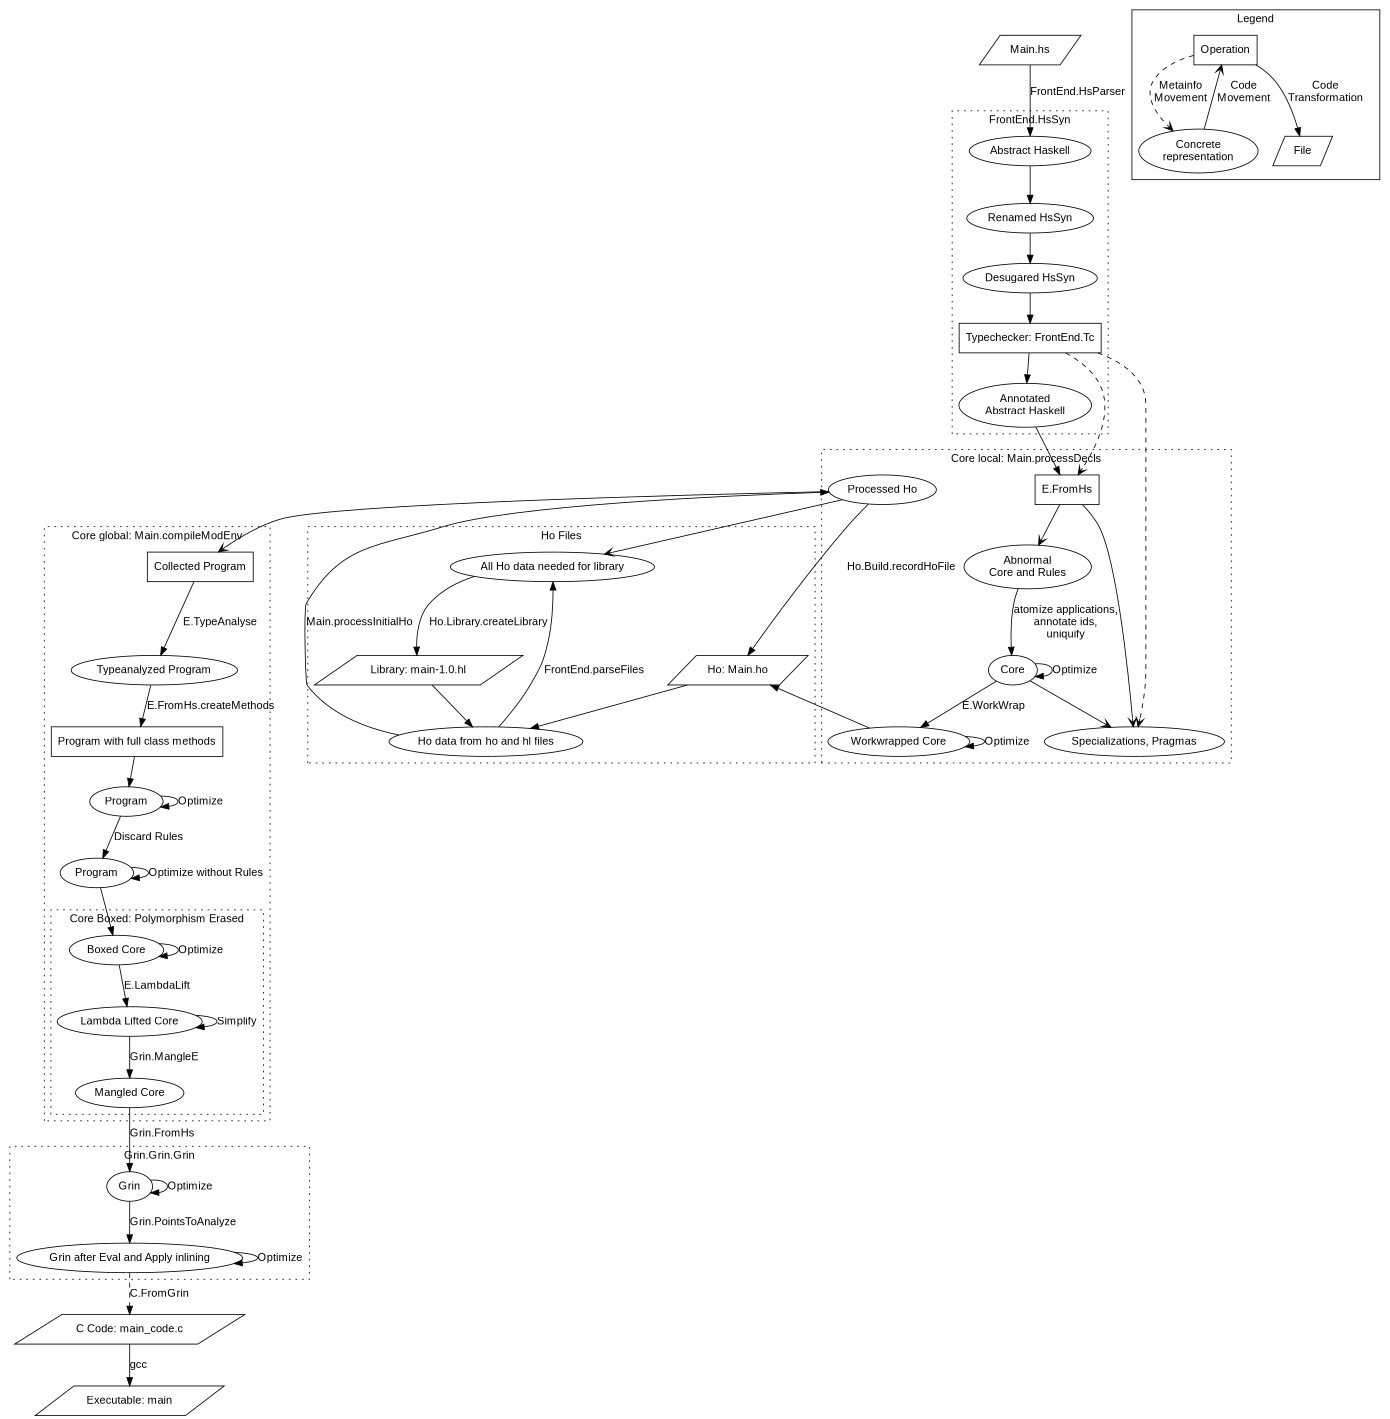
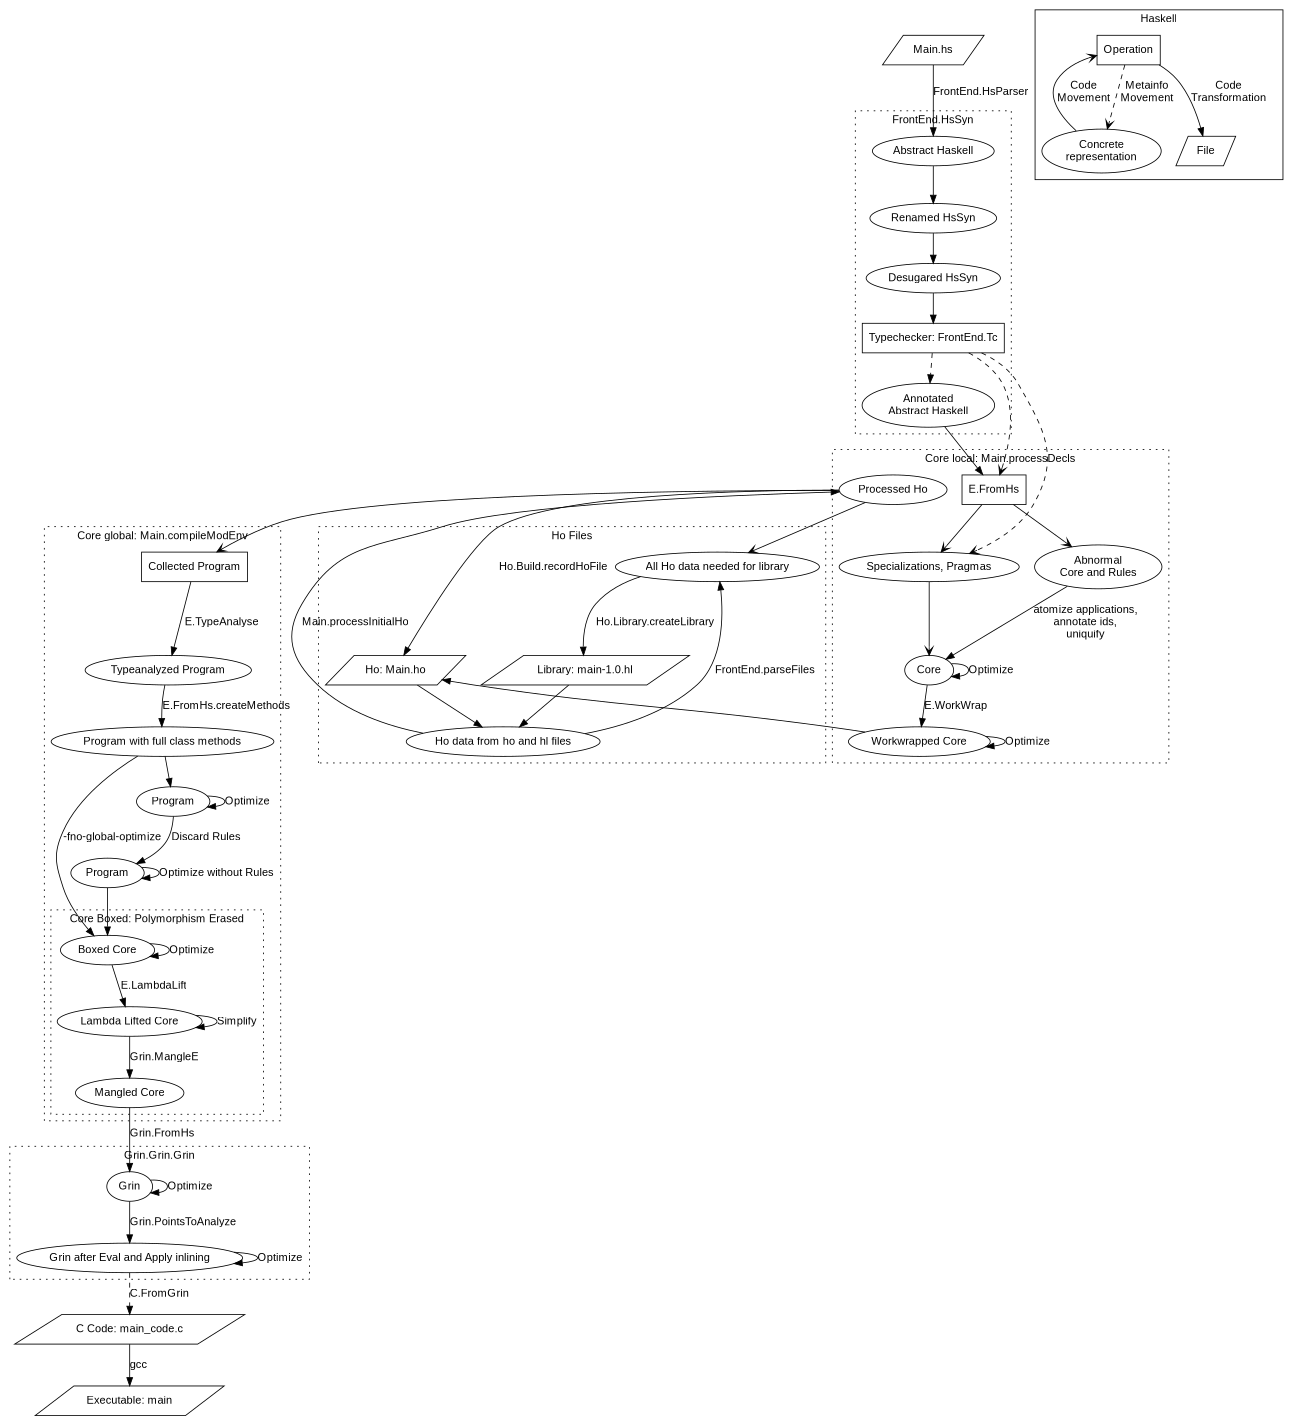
cluster "Legend": label "Legend" -> "Haskell"
edge "Typechecker: FrontEnd.Tc" -> "Annotated Abstract Haskell": style solid -> dashed
edge "Core" -> "Specializations, Pragmas": reversed
node "Program with full class methods": shape box -> ellipse
edge "Program with full class methods" -> "Boxed Core": added, label "-fno-global-optimize"
